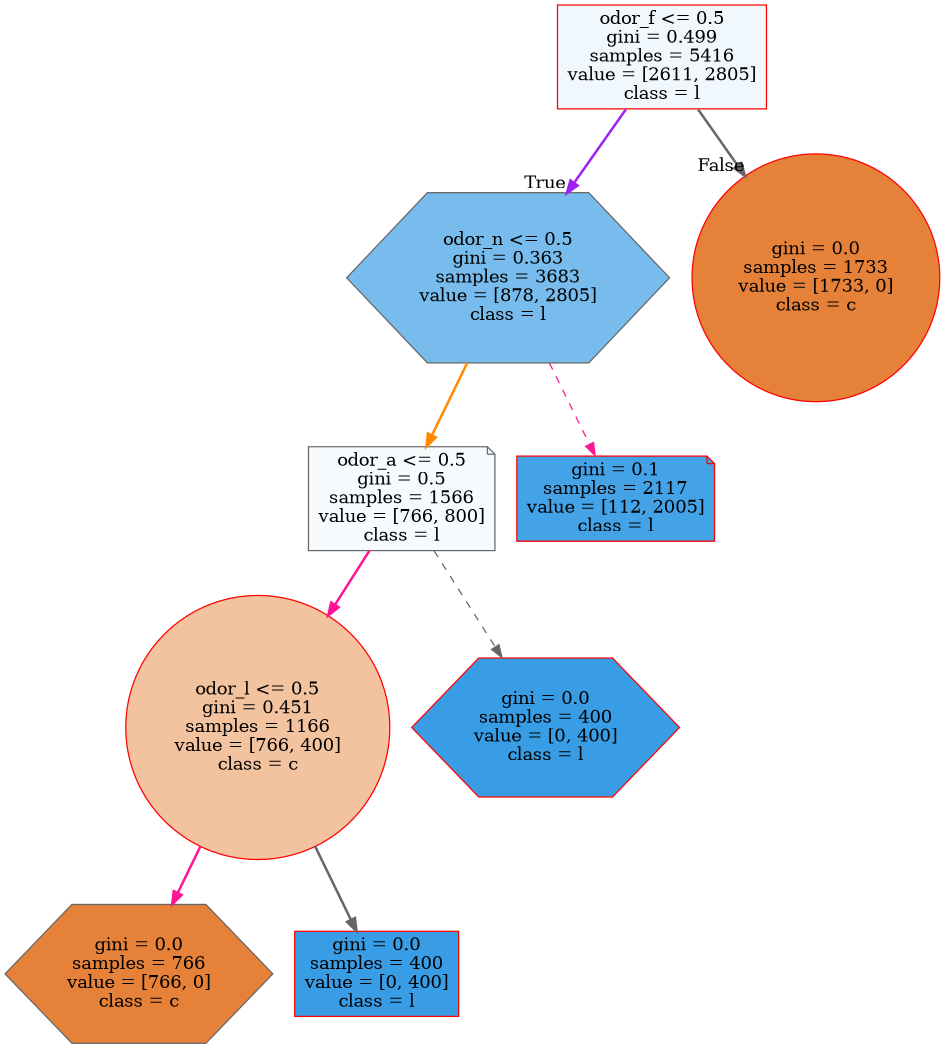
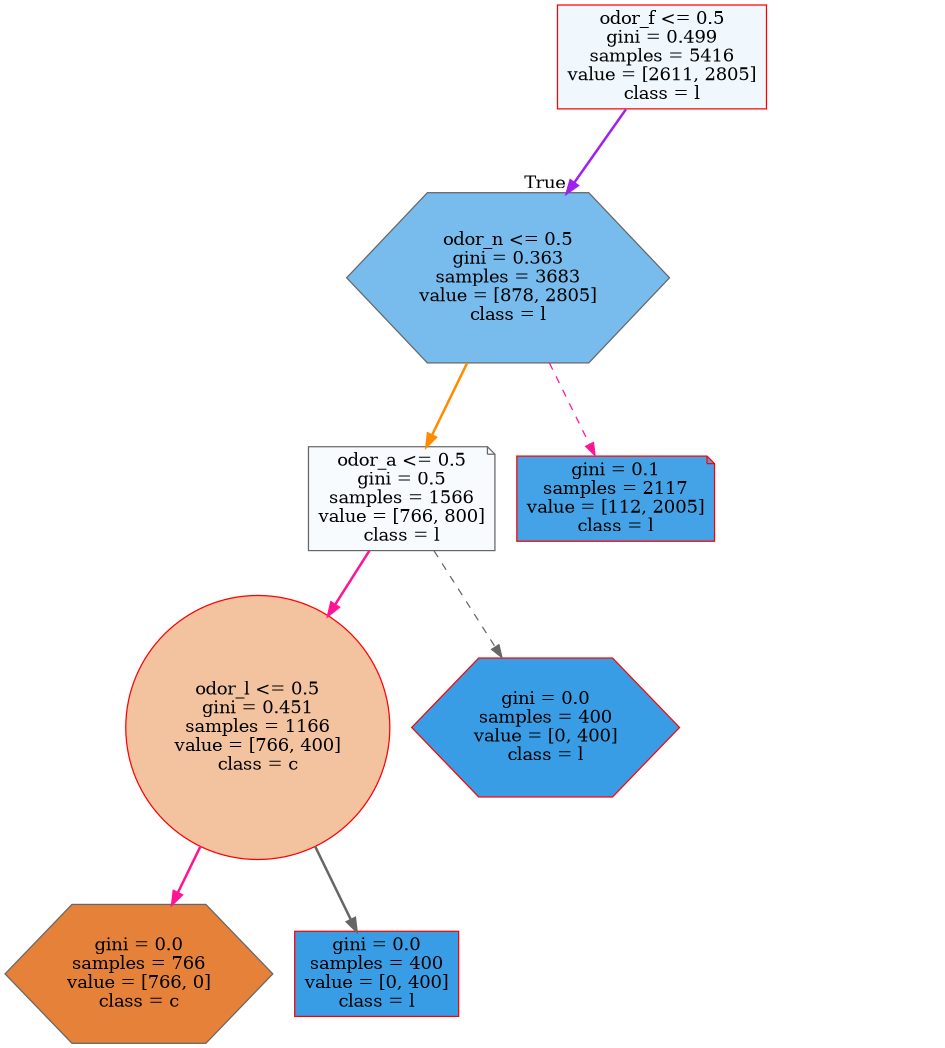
node "gini = 0.0 samples = 1733 value = [1733, 0] class = c": removed
